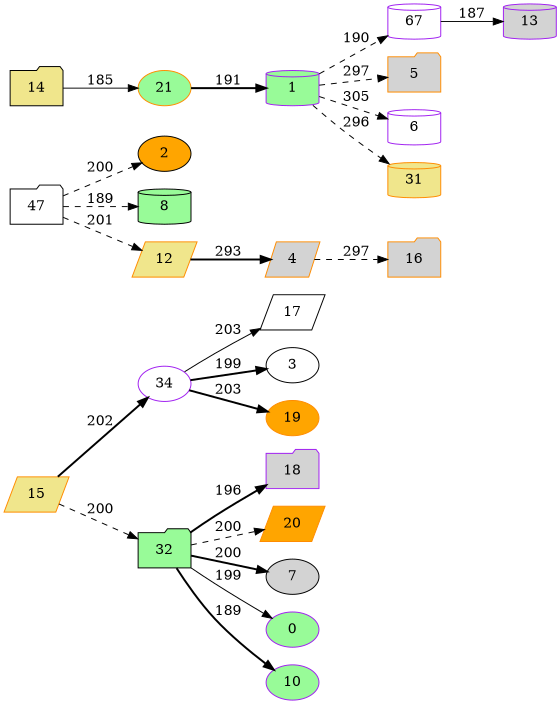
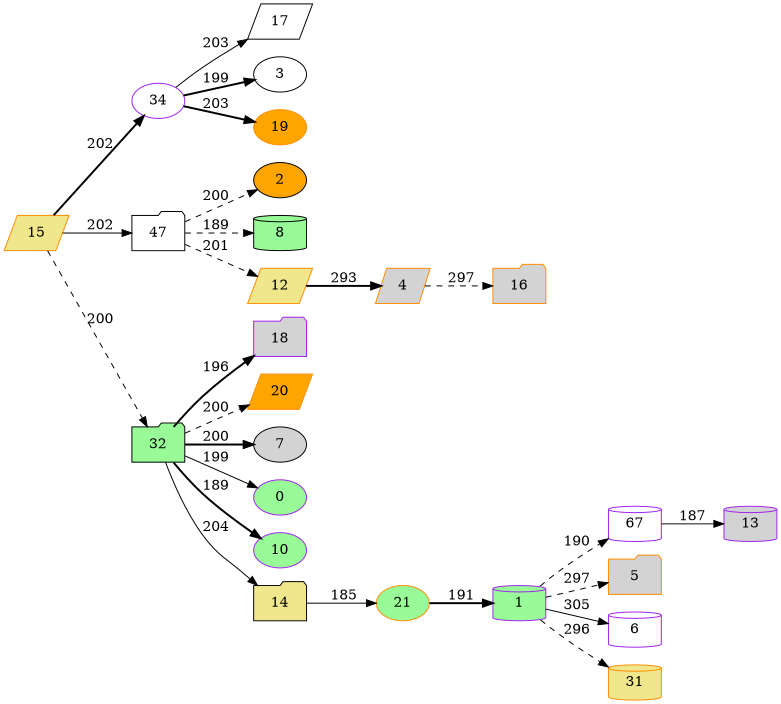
edge "1" -> "6": style dashed -> solid
edge "15" -> "47": added, label "202"
edge "32" -> "14": added, label "204"
